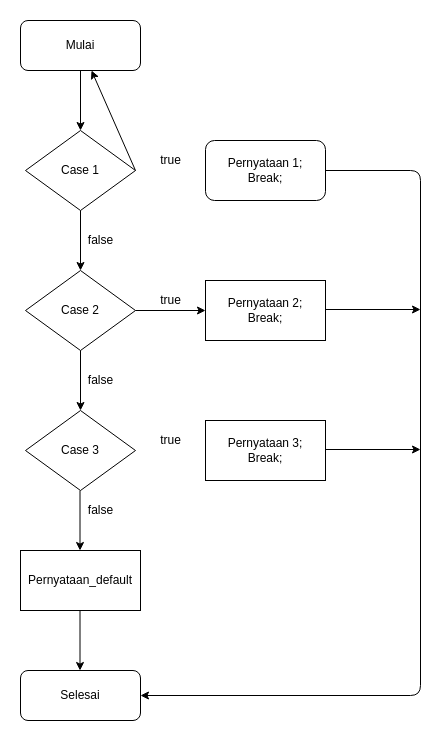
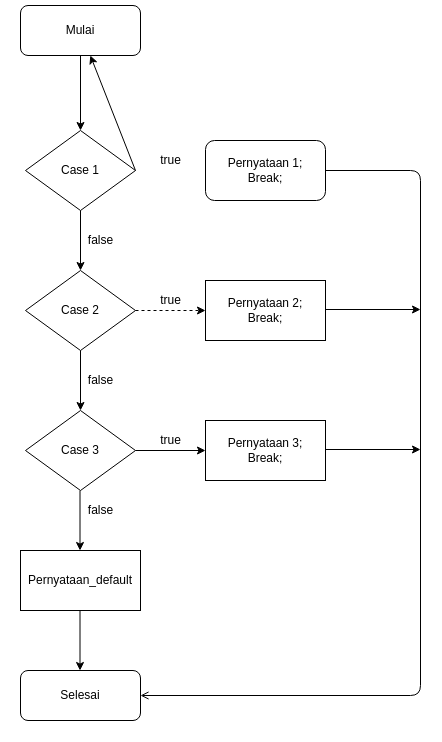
node "Mulai": moved (81, 46) -> (81, 31)
edge "Case 2" -> "Pernyataan 2; Break;": style solid -> dashed
edge "Case 3" -> "Pernyataan 3; Break;": added
edge "Pernyataan 1; Break;" -> "Selesai": arrowhead classic -> open
